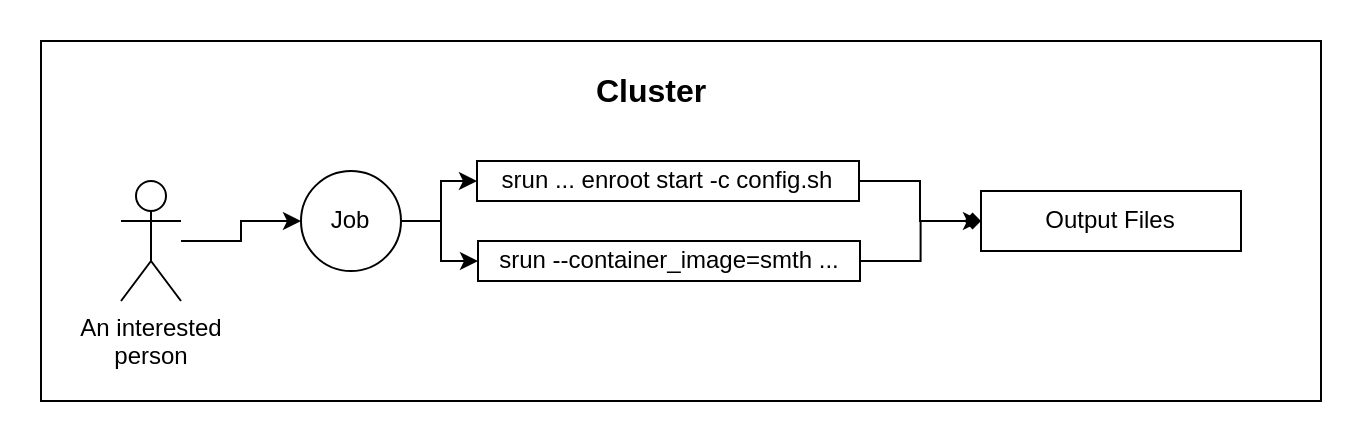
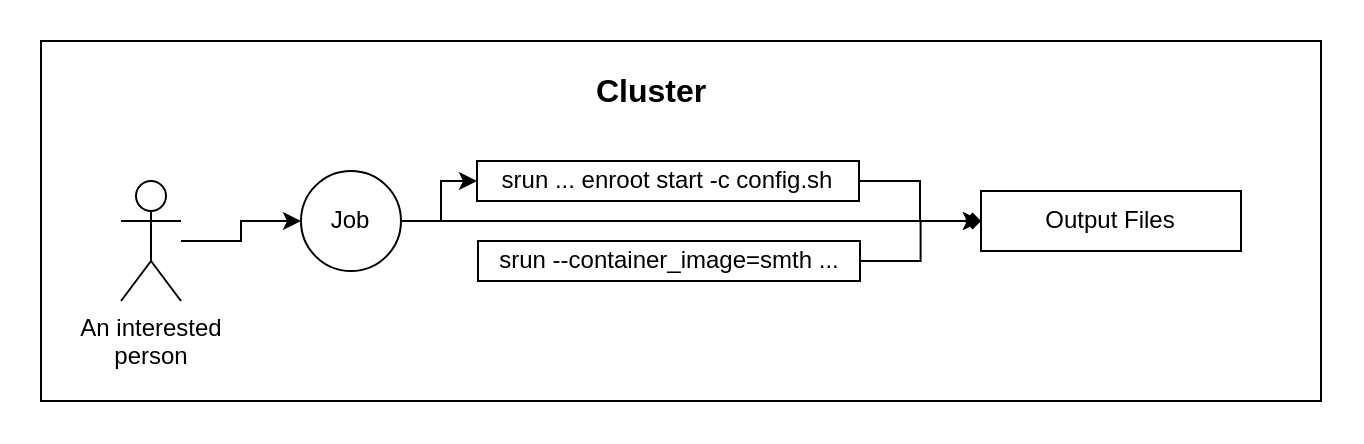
edge "Job" -> "srun --container_image=smth ...": now "Job" -> "Output Files"
